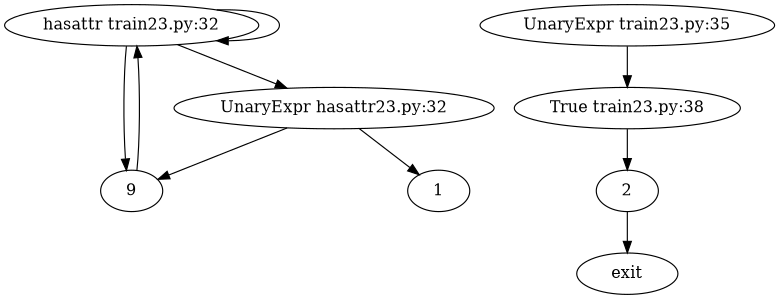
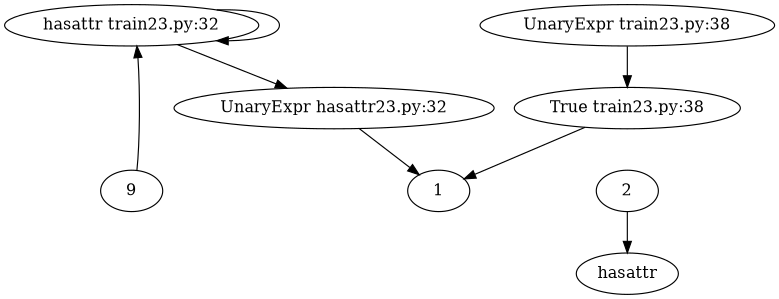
node "UnaryExpr train23.py:35": label "UnaryExpr train23.py:35" -> "UnaryExpr train23.py:38"
edge "hasattr train23.py:32" -> "9": removed
edge "True train23.py:38" -> "2": now "True train23.py:38" -> "1"
edge "UnaryExpr hasattr23.py:32" -> "9": removed
node "exit": label "exit" -> "hasattr"
